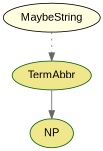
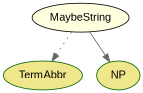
edge "TermAbbr" -> "NP": now "MaybeString" -> "NP"
